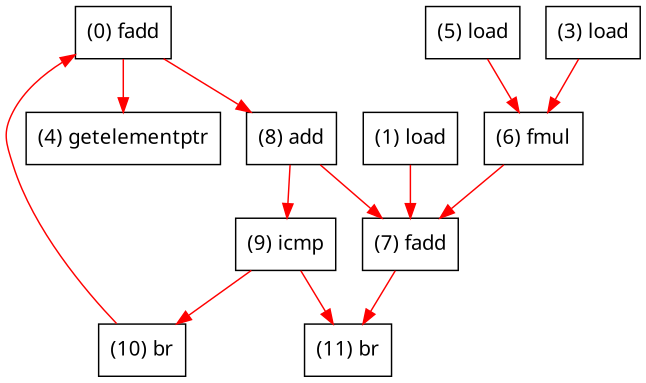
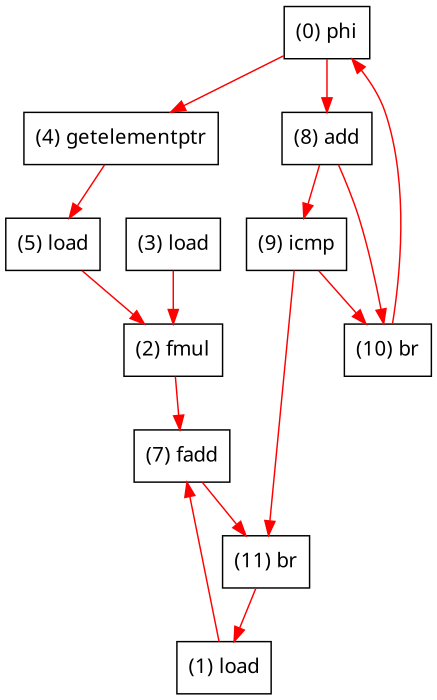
node "(0) fadd": label "(0) fadd" -> "(0) phi"
node "(6) fmul": label "(6) fmul" -> "(2) fmul"
edge "(4) getelementptr" -> "(5) load": added
edge "(8) add" -> "(7) fadd": now "(8) add" -> "(10) br"
edge "(11) br" -> "(1) load": added
